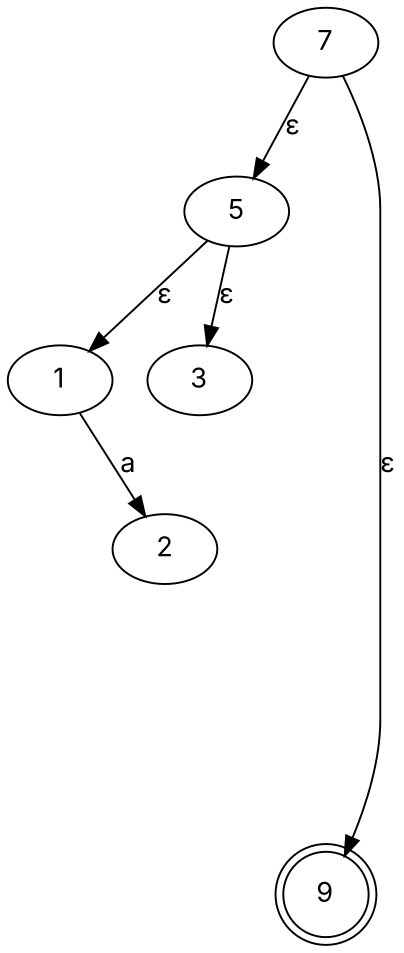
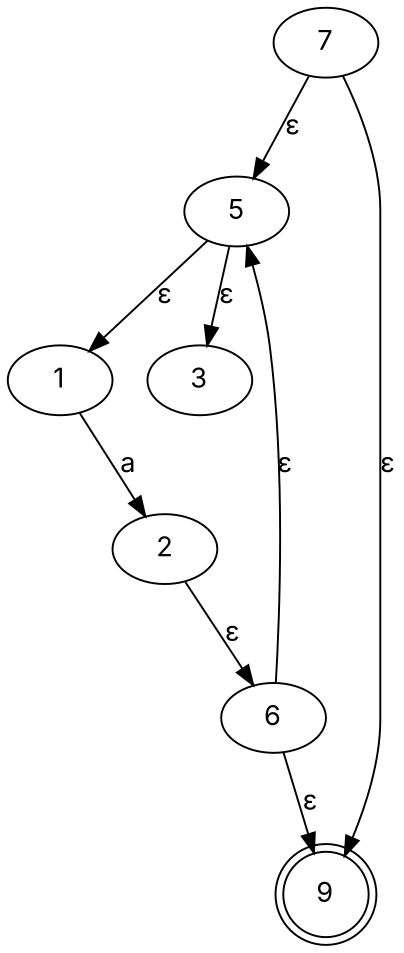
node "6": added
